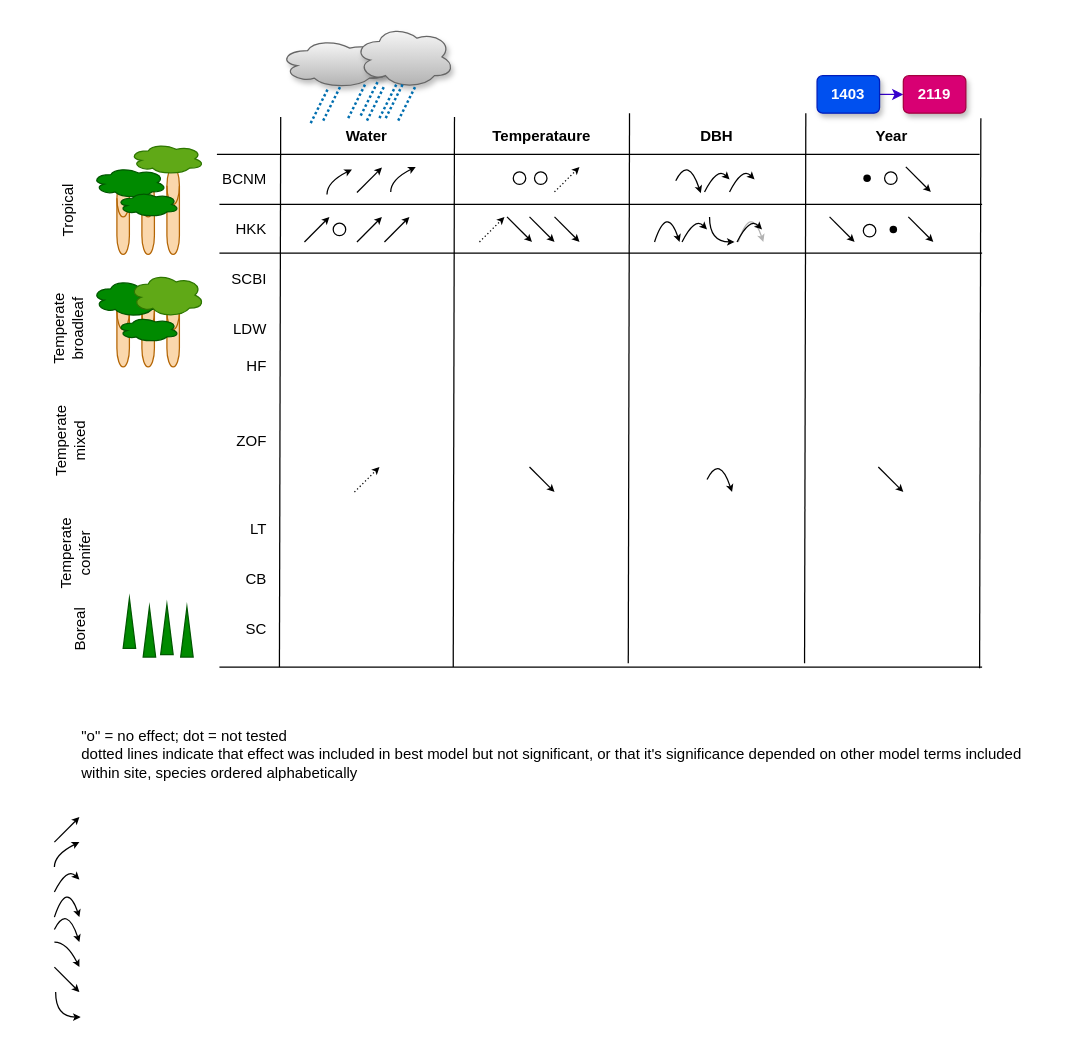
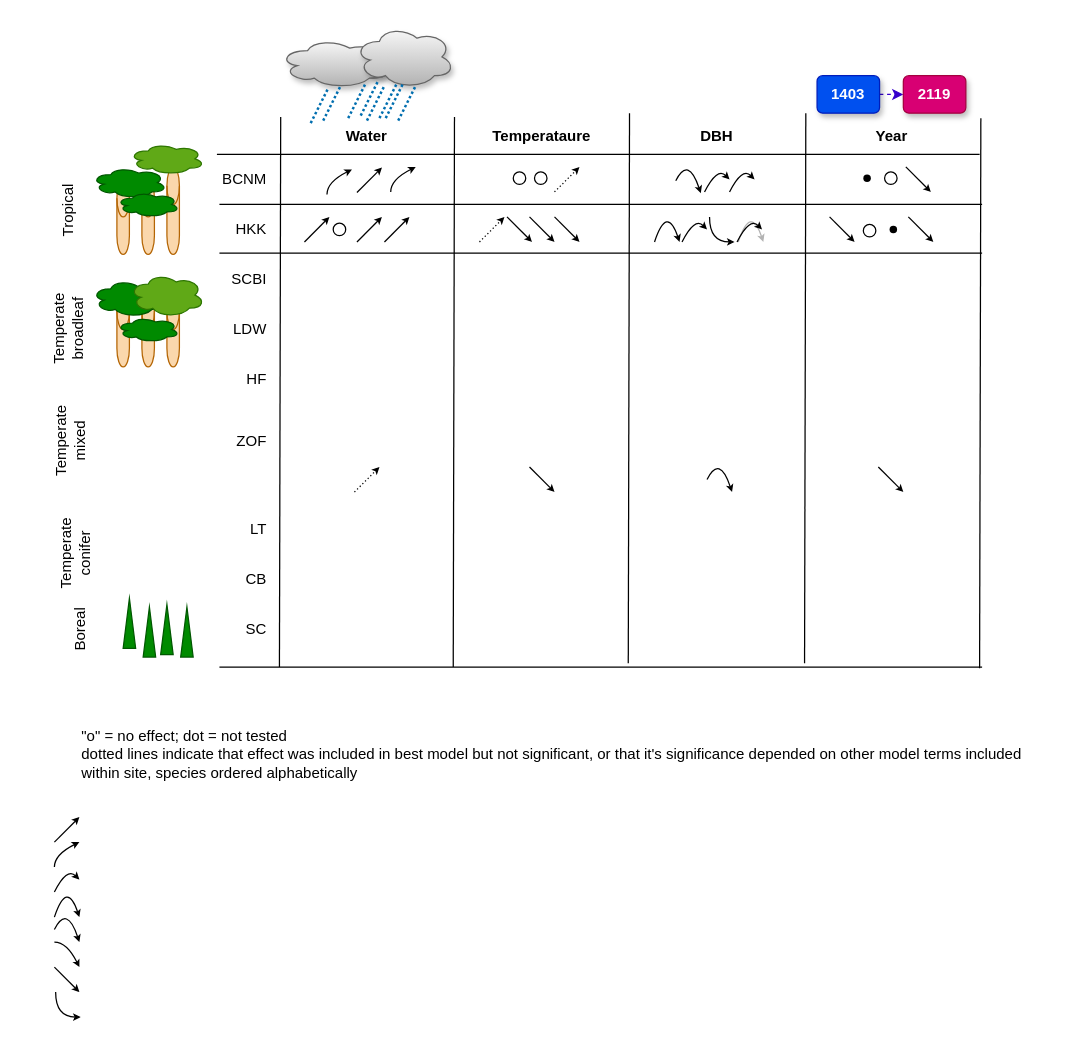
edge "1403" -> "2119": style solid -> dashed
node "HF": moved (244, 367) -> (244, 379)
